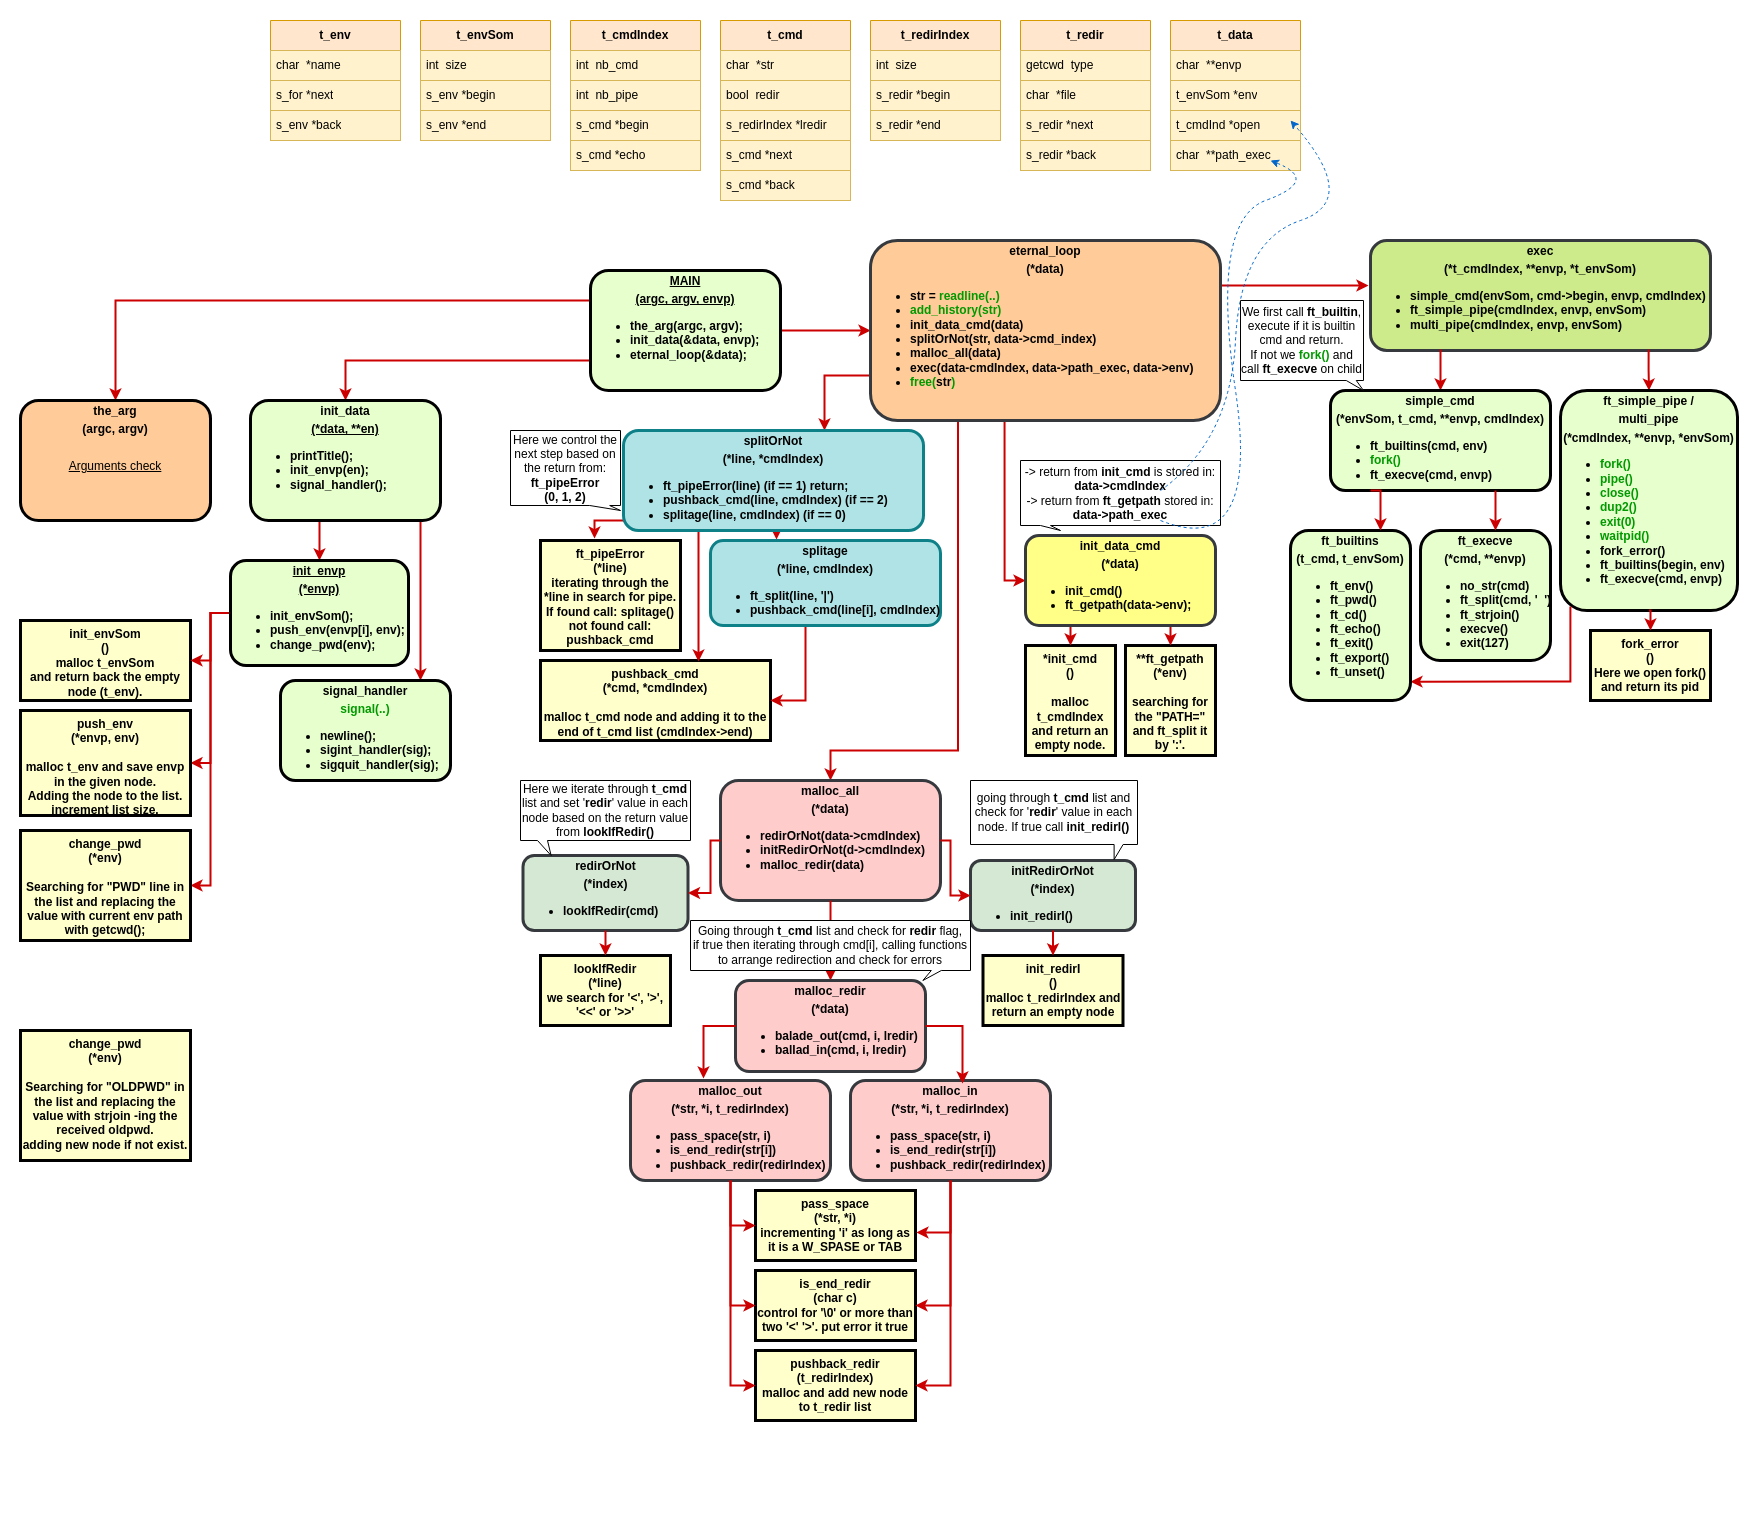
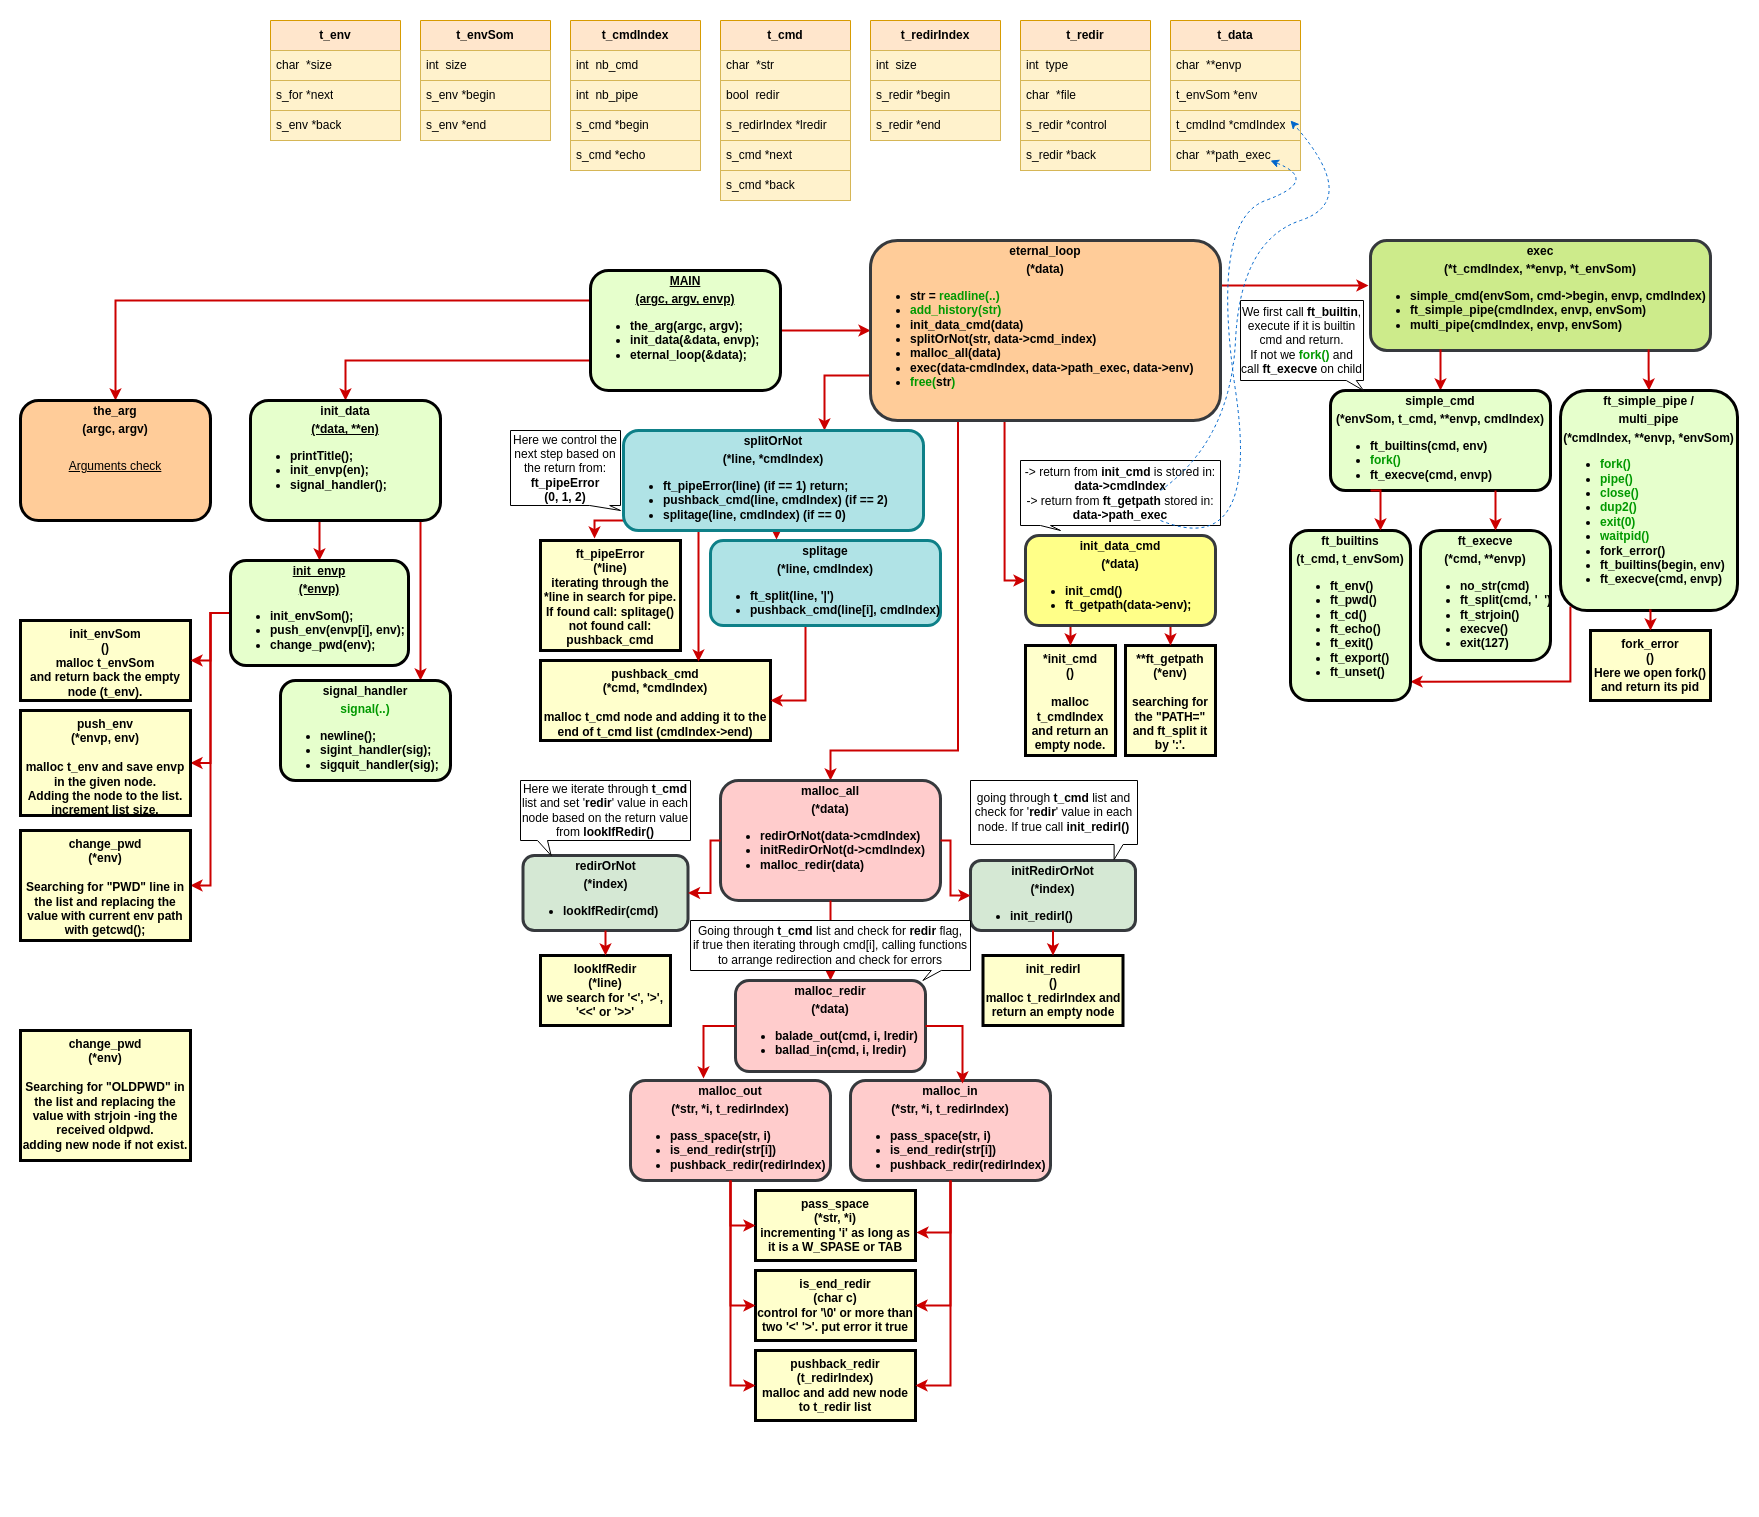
node "char *name": label "char *name" -> "char *size"
node "getcwd type": label "getcwd type" -> "int type"
node "s_redir *next": label "s_redir *next" -> "s_redir *control"
node "t_cmdInd *open": label "t_cmdInd *open" -> "t_cmdInd *cmdIndex"
